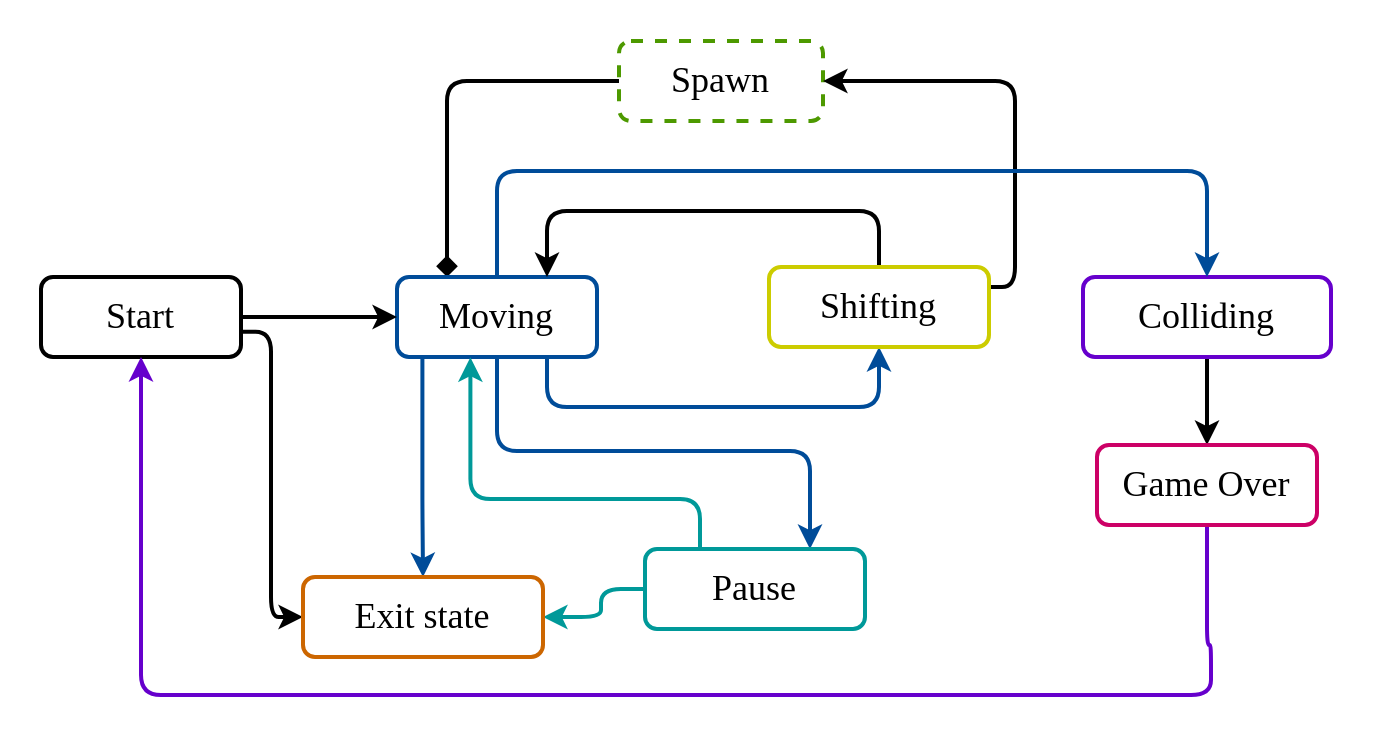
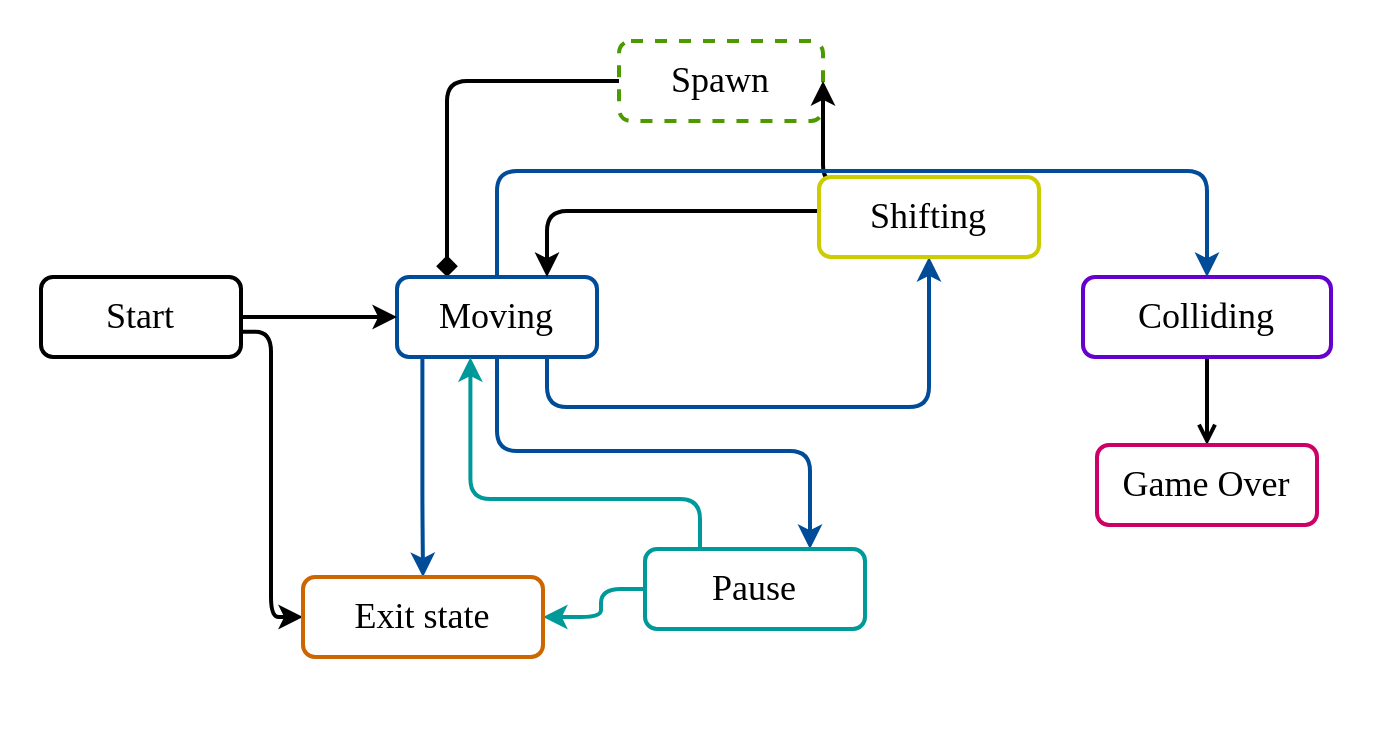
node "Shifting": moved (879, 307) -> (929, 217)
edge "Colliding" -> "Game Over": arrowhead classic -> open
edge "Game Over" -> "Start": removed
